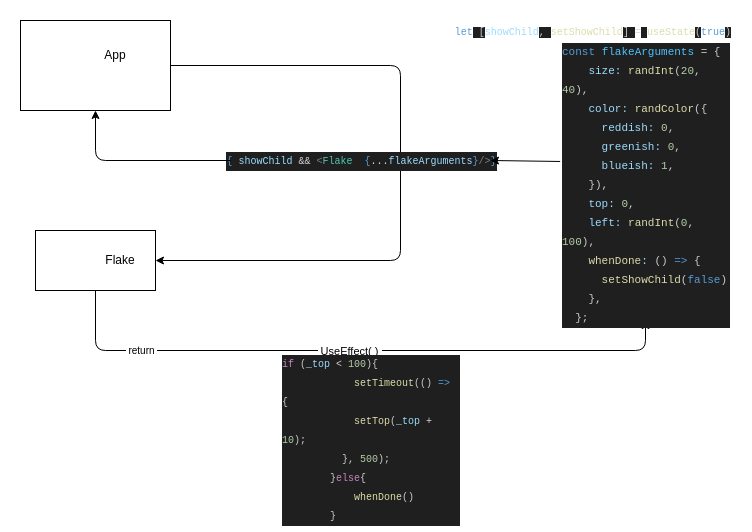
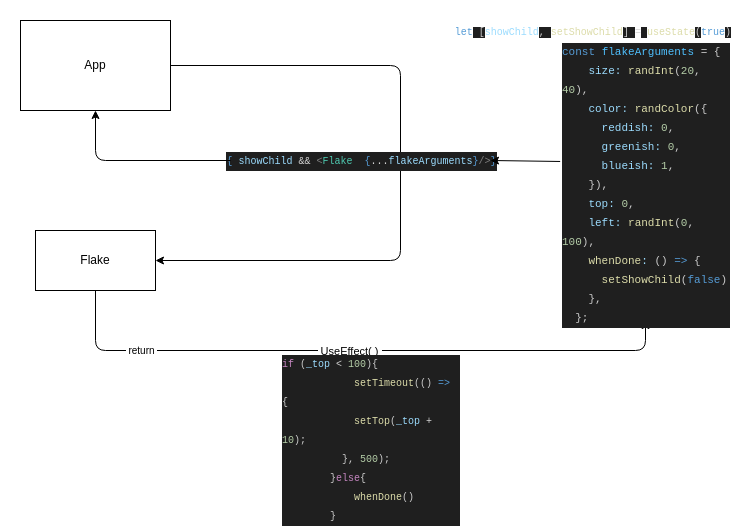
node "App": moved (116, 56) -> (96, 66)
node "Flake": moved (121, 261) -> (96, 261)
